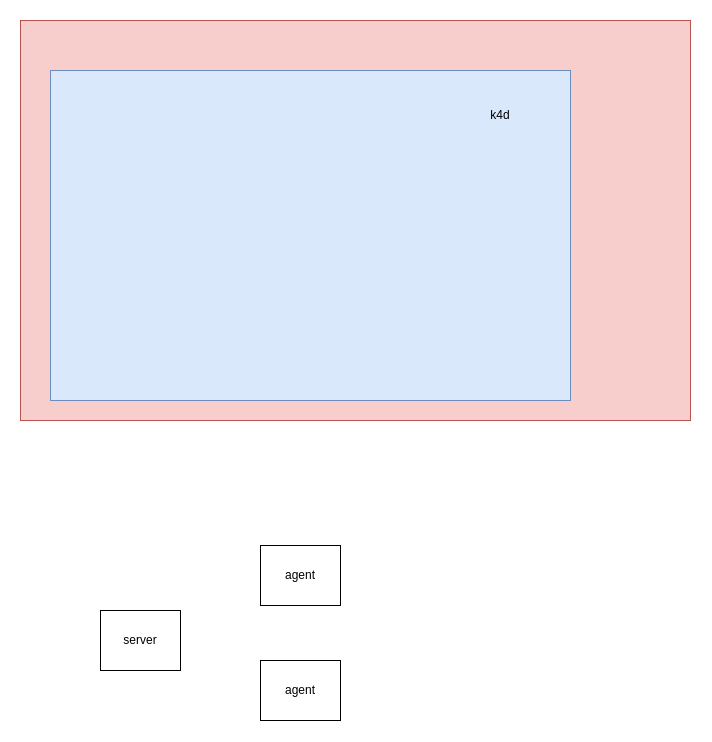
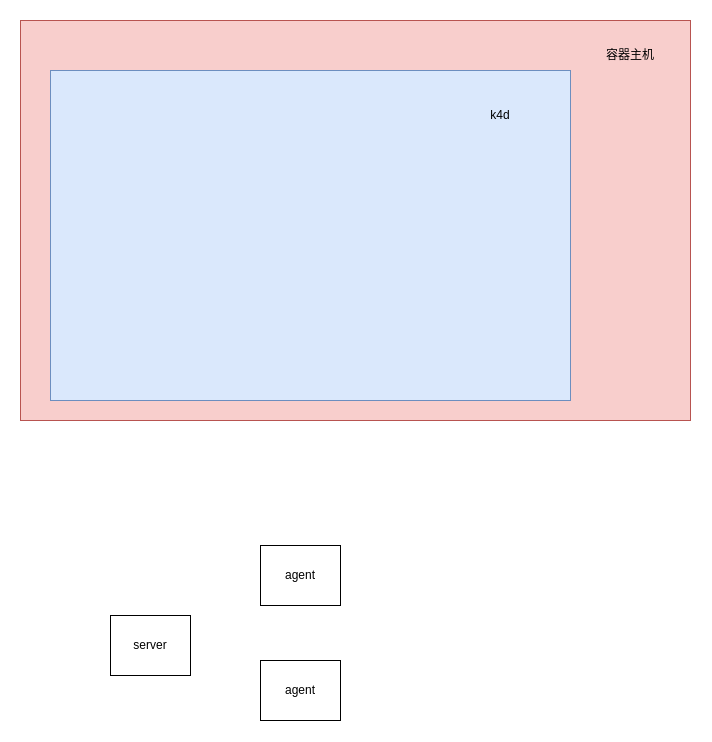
node "容器主机": added
node "server": moved (141, 641) -> (151, 646)
